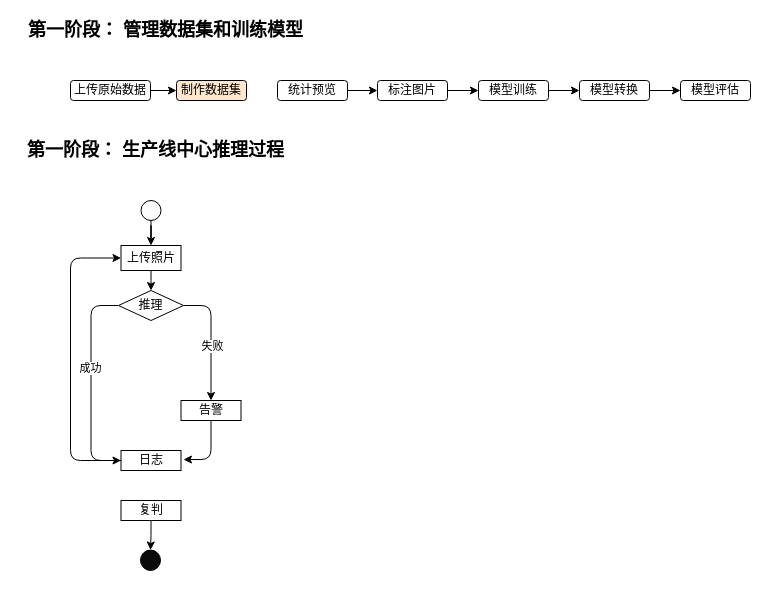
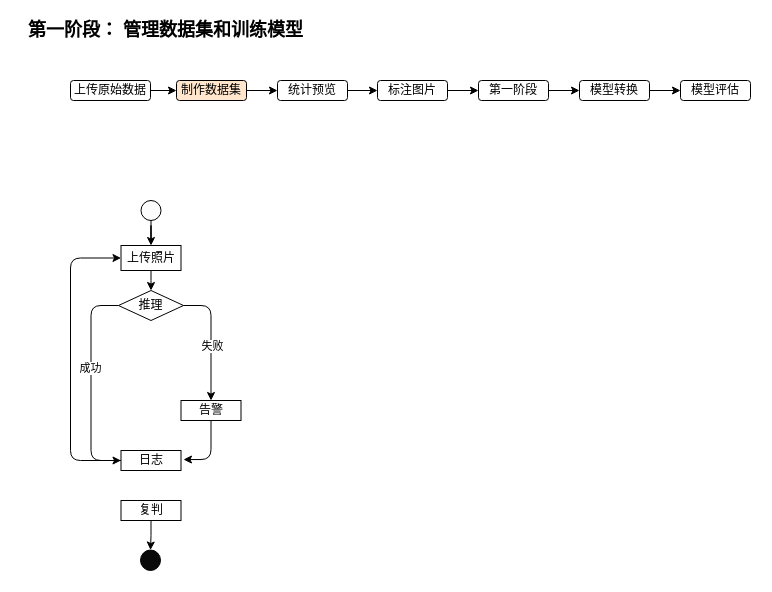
edge "制作数据集" -> "统计预览": added
node "模型训练": label "模型训练" -> "第一阶段"
node "第一阶段： 生产线中心推理过程": removed
